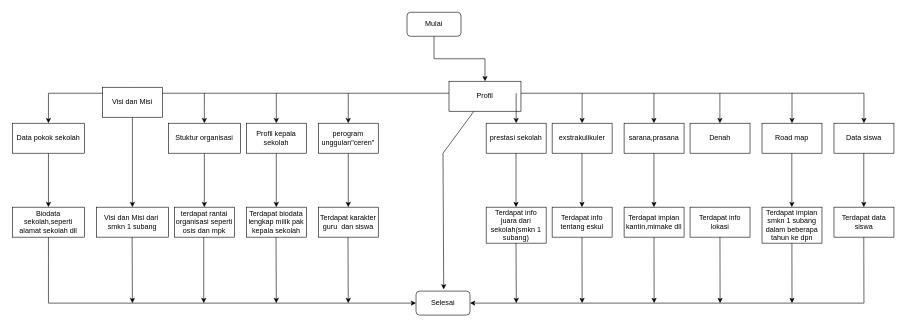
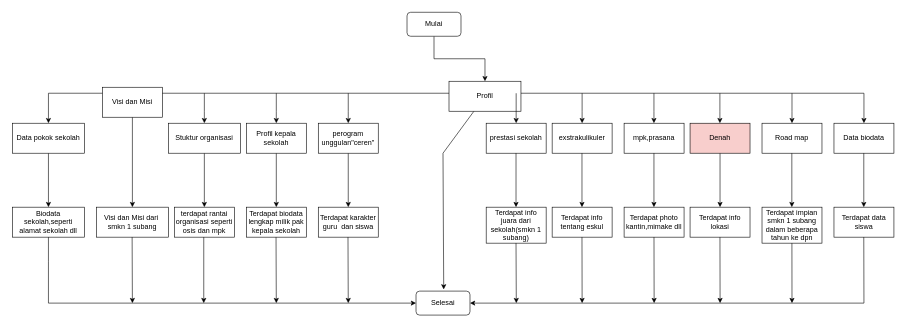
node "sarana,prasana": label "sarana,prasana" -> "mpk,prasana"
node "Denah": fillcolor #ffffff -> #f8cecc
node "Data siswa": label "Data siswa" -> "Data biodata"
edge "Denah" -> "Terdapat info lokasi": added
node "Terdapat impian kantin,mimake dll": label "Terdapat impian kantin,mimake dll" -> "Terdapat photo kantin,mimake dll"
